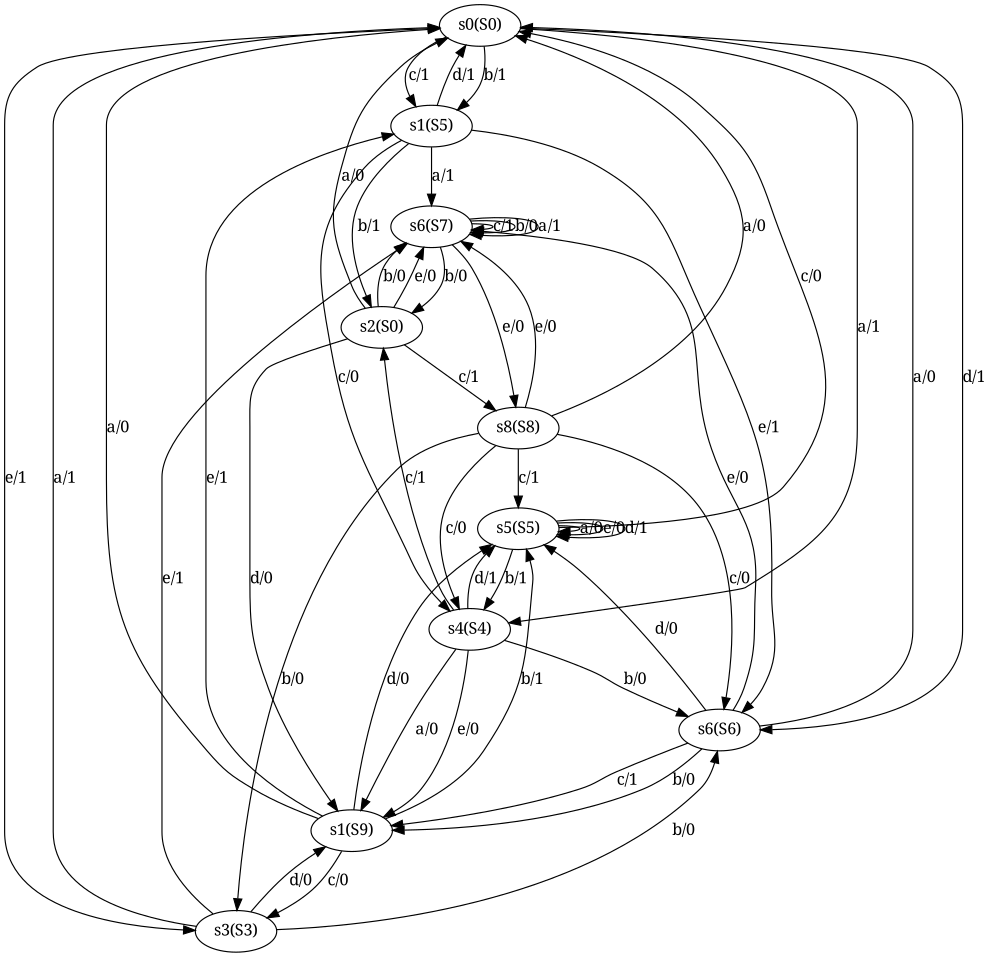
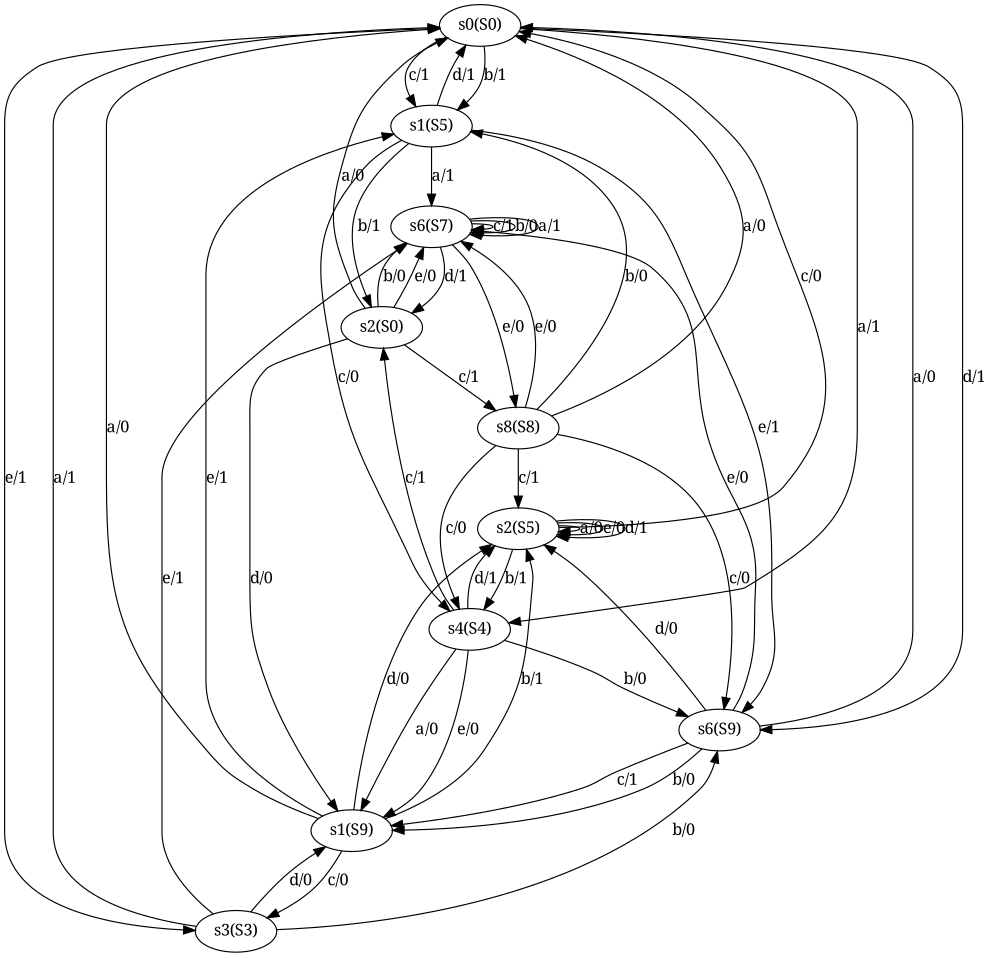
edge "s6(S7)" -> "s2(S0)": label "b/0" -> "d/1"
node "s5(S5)": label "s5(S5)" -> "s2(S5)"
edge "s8(S8)" -> "s3(S3)": now "s8(S8)" -> "s1(S5)"
node "s6(S6)": label "s6(S6)" -> "s6(S9)"
